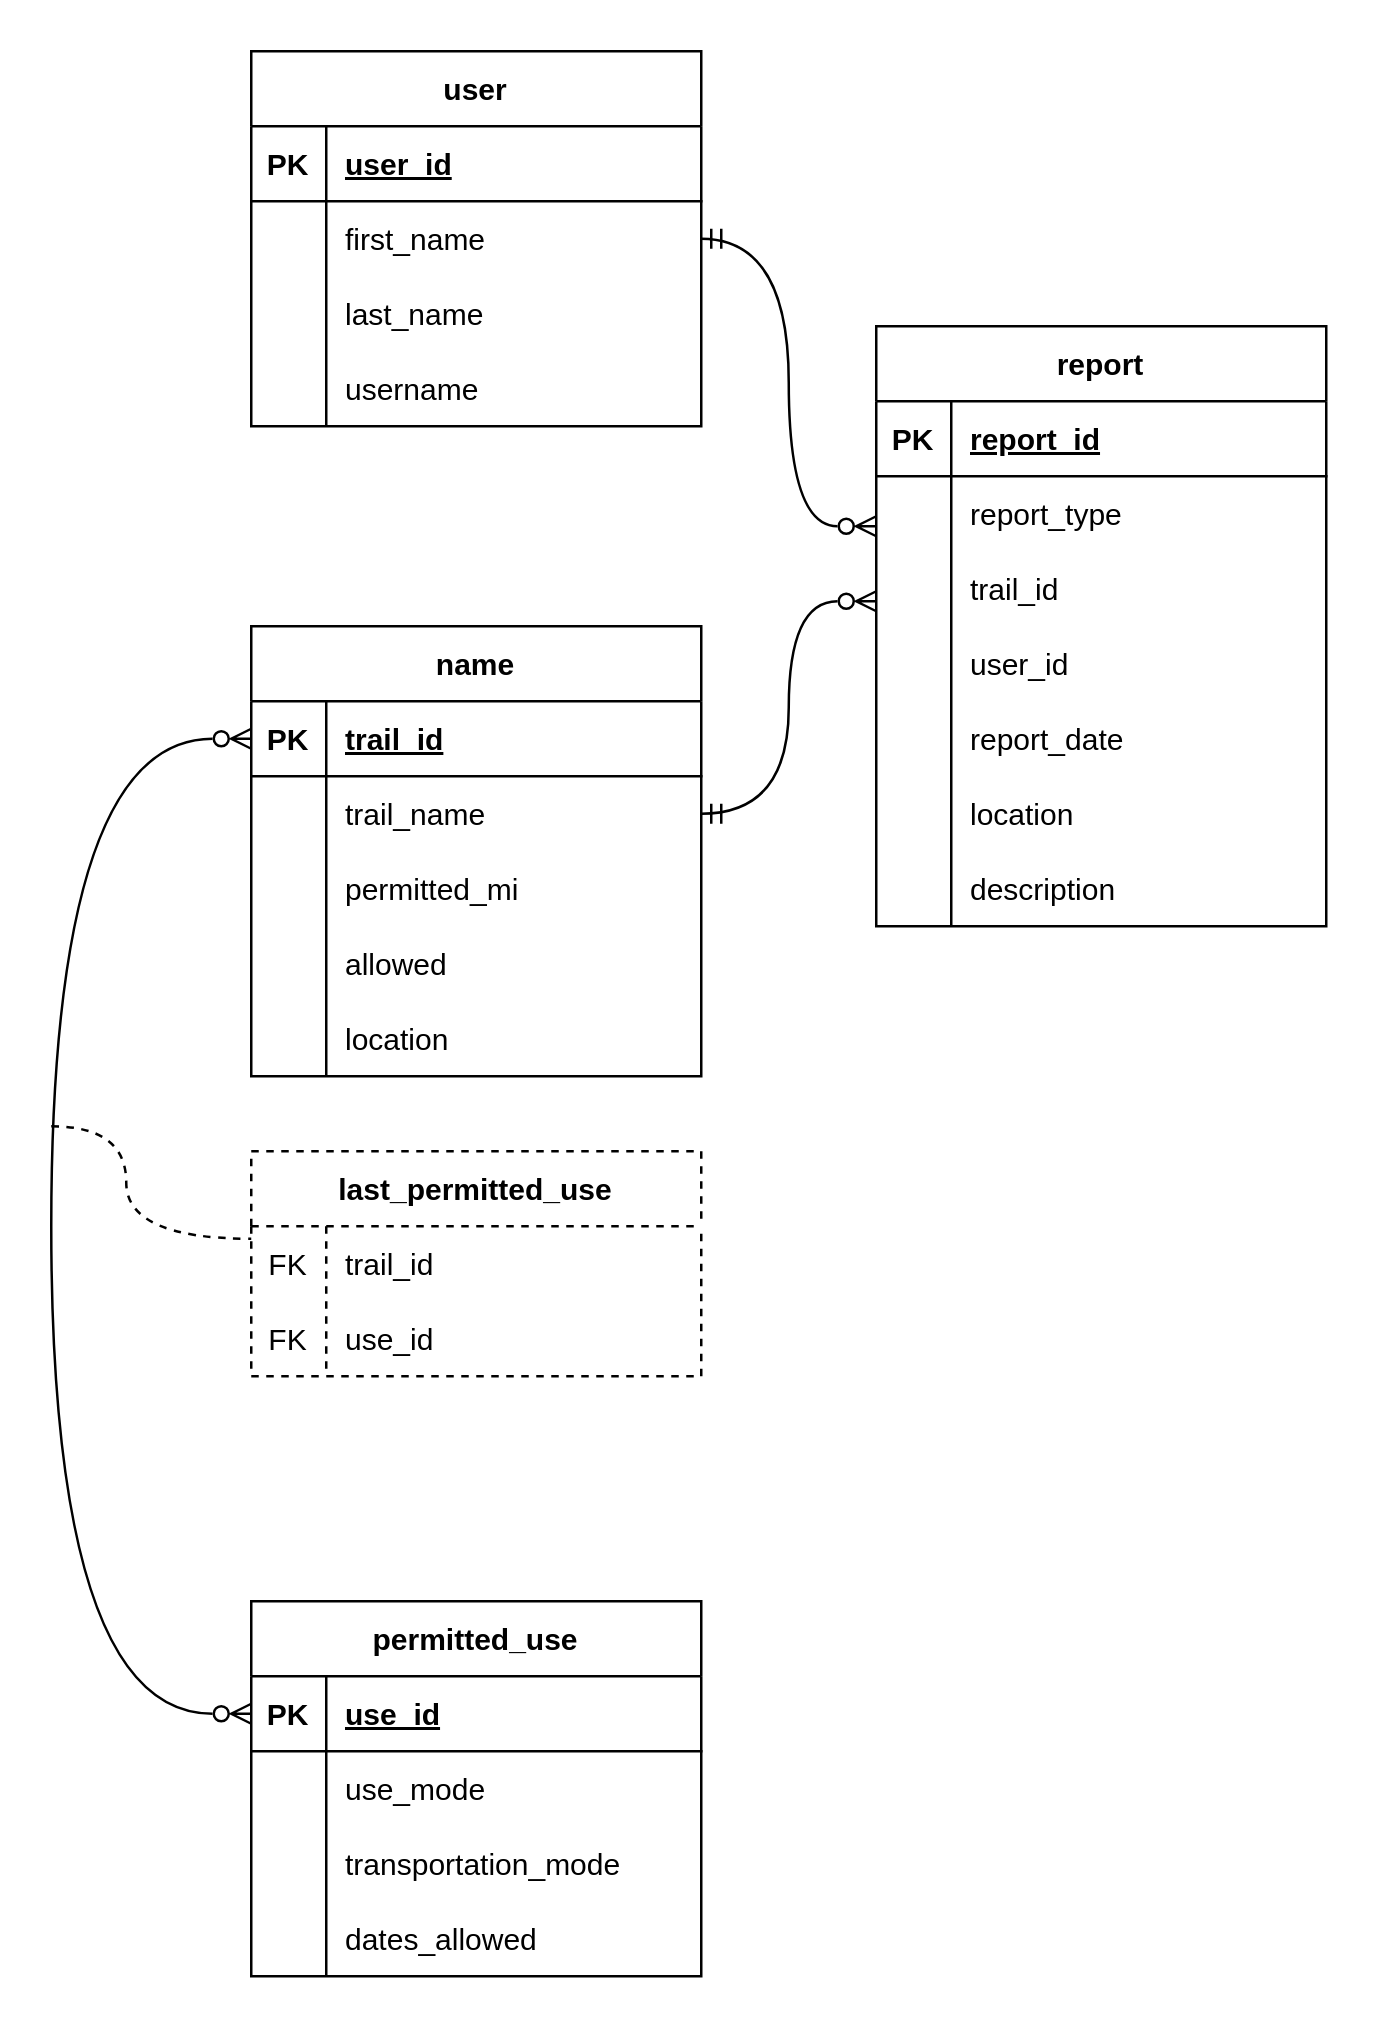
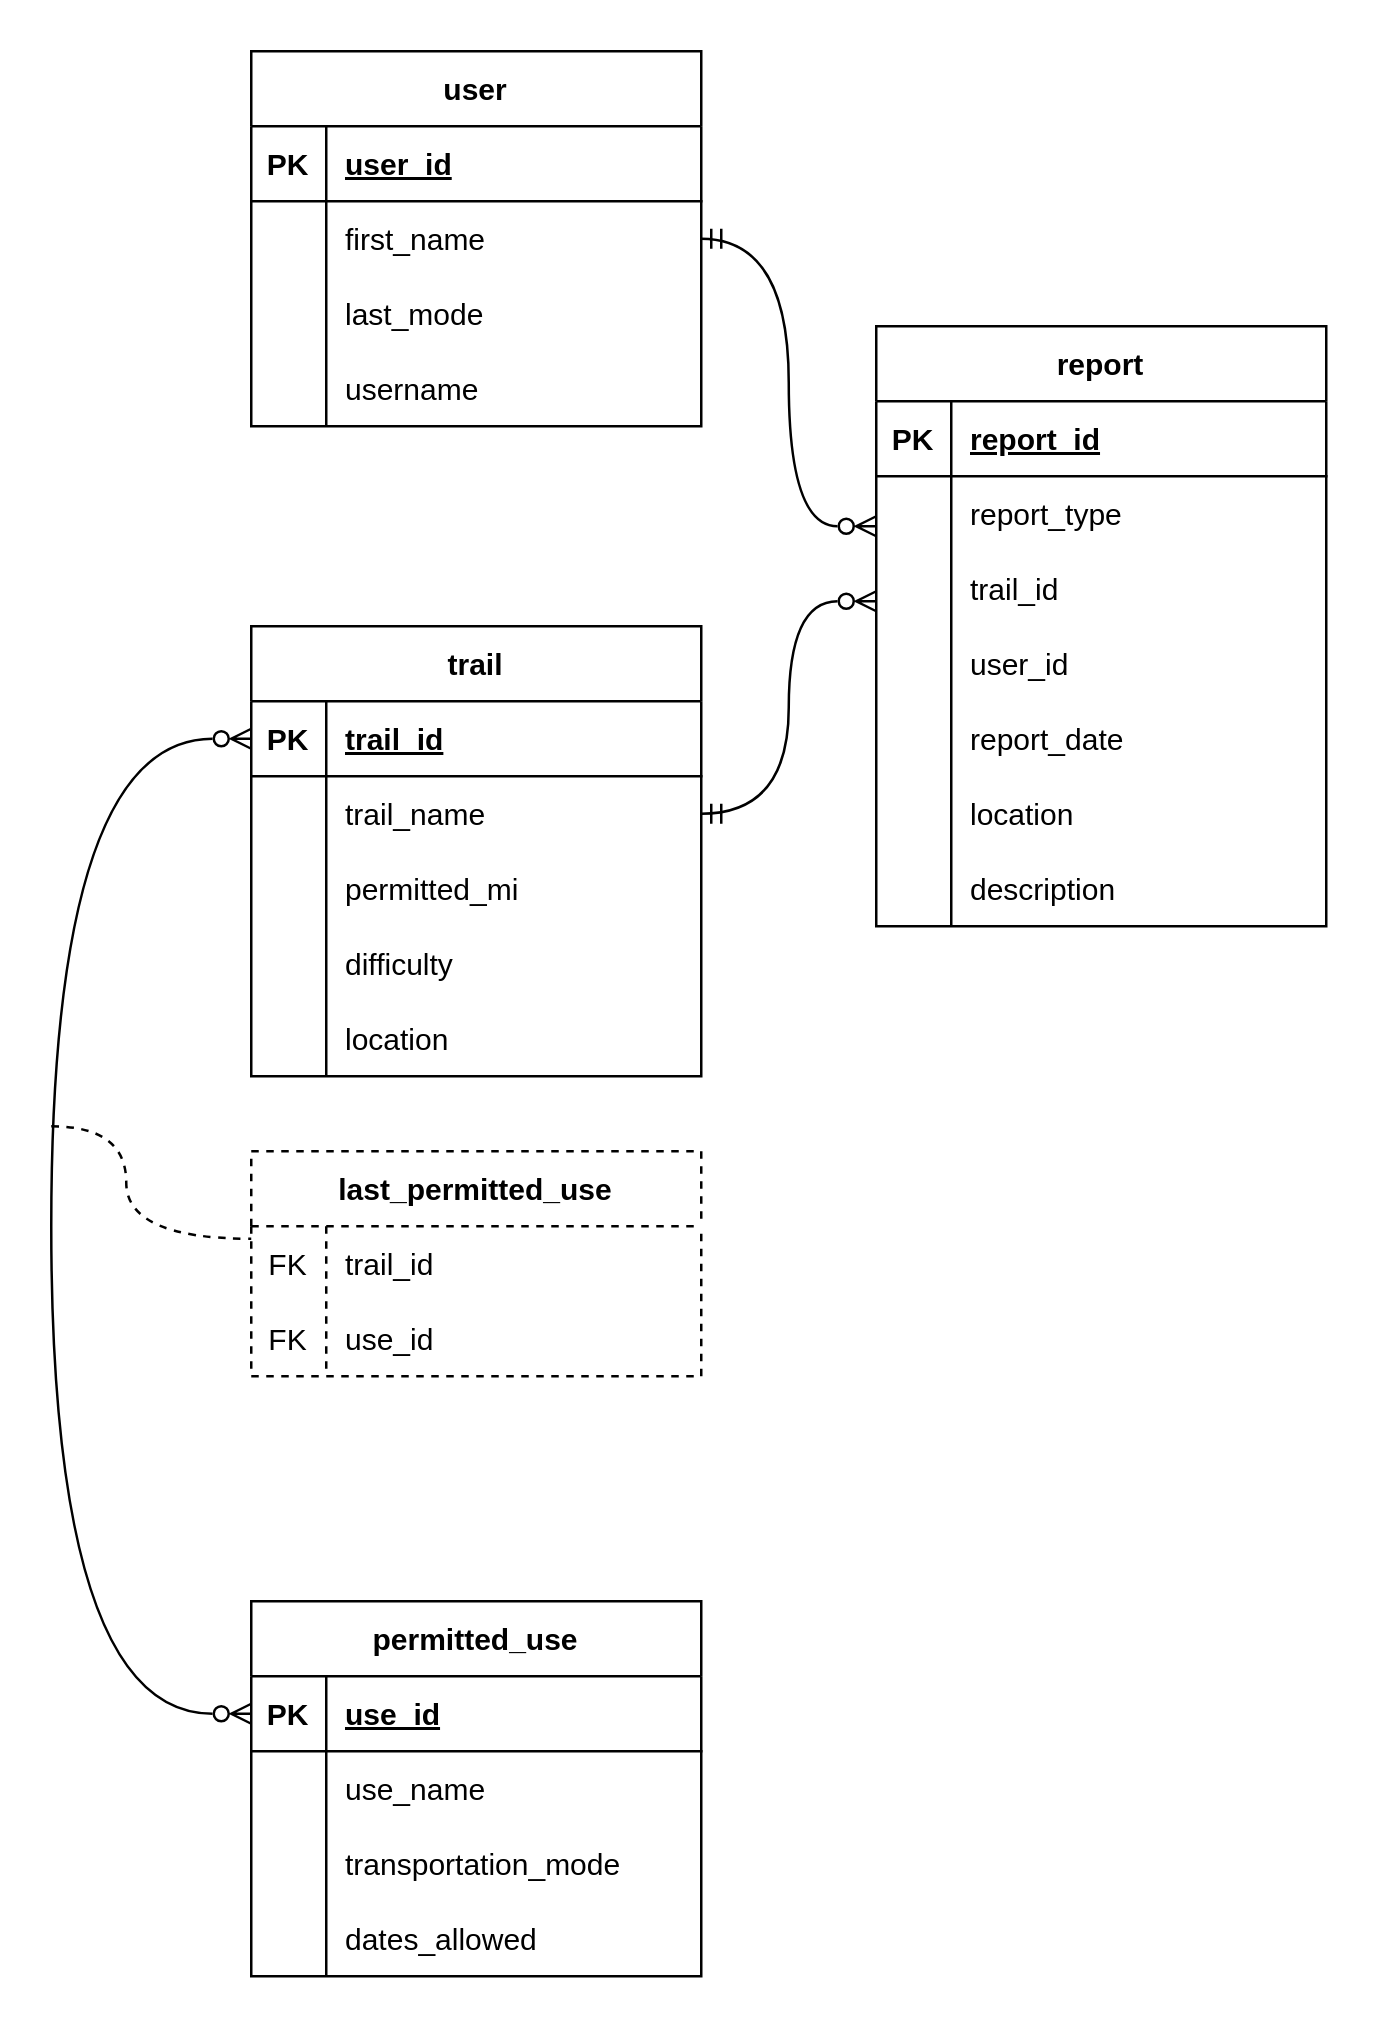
node "last_name": label "last_name" -> "last_mode"
node "name": label "name" -> "trail"
node "allowed": label "allowed" -> "difficulty"
node "use_mode": label "use_mode" -> "use_name"
